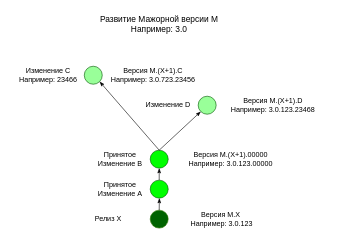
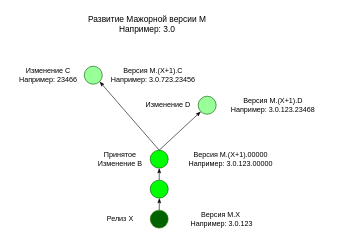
node "Развитие Мажорной версии MНапример: 3.0": moved (159, 24) -> (147, 24)
node "Принятое Изменение A": removed
node "Релиз X": moved (108, 219) -> (120, 219)
